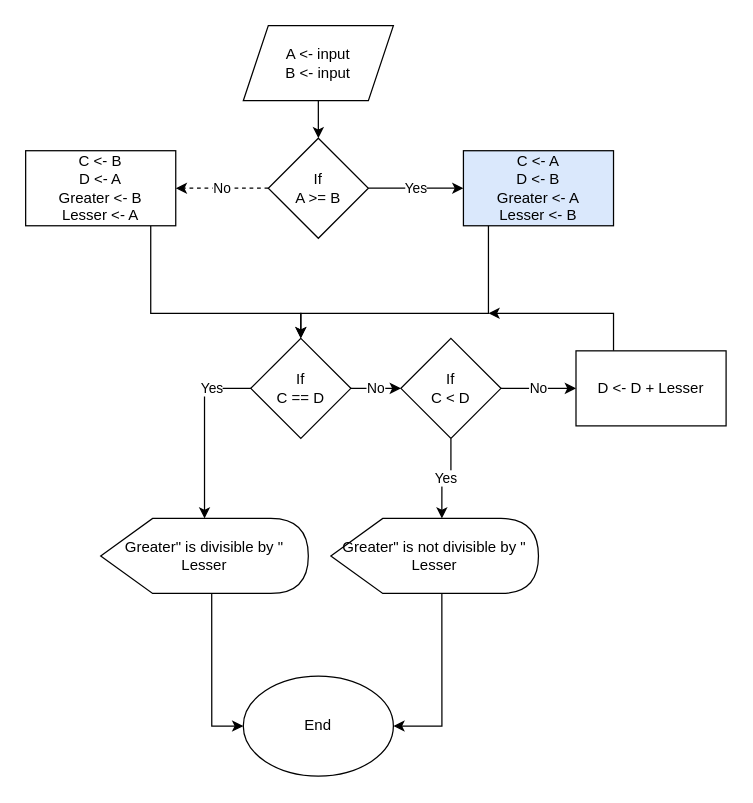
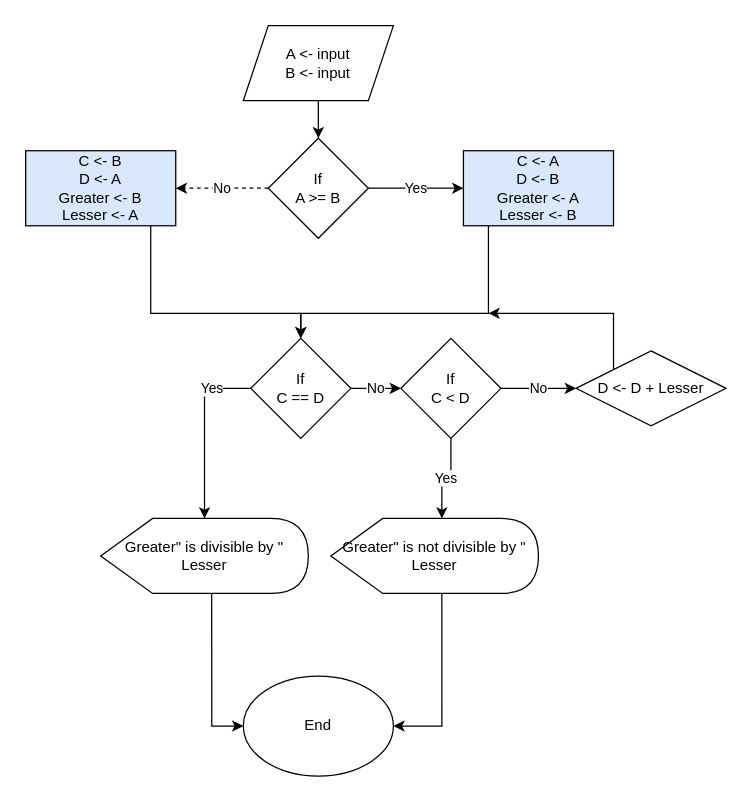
node "C <- B D <- A Greater <- B Lesser <- A": fillcolor #ffffff -> #dae8fc
node "D <- D + Lesser": shape rectangle -> diamond
